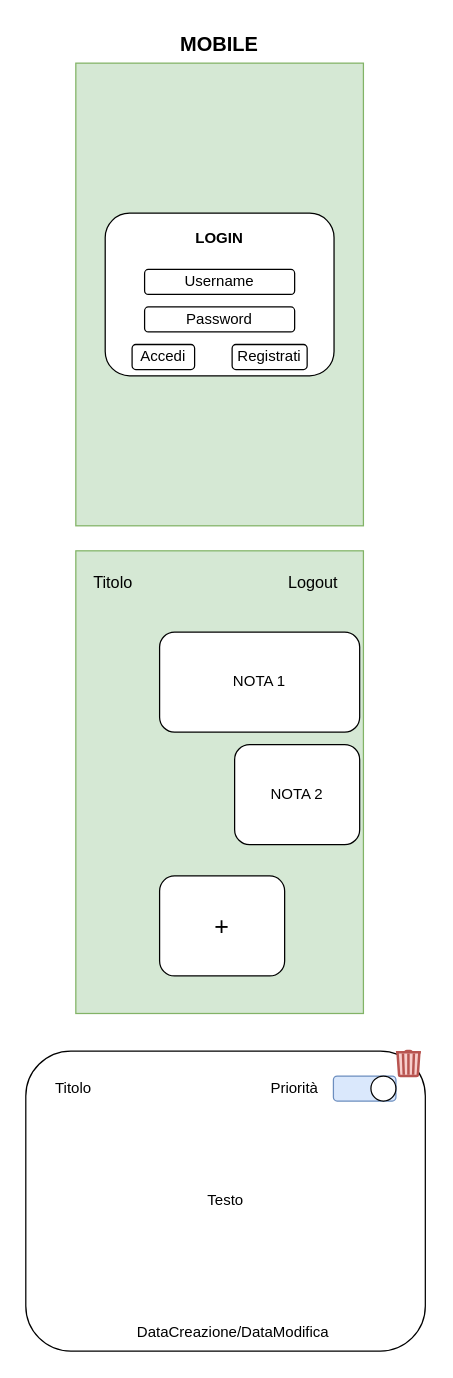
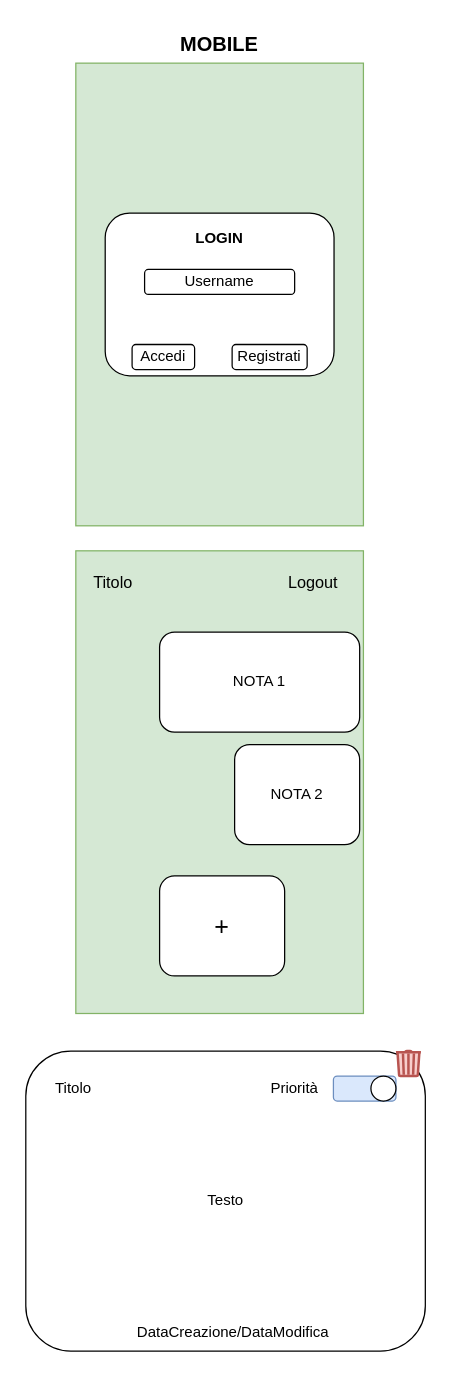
node "Password": removed
